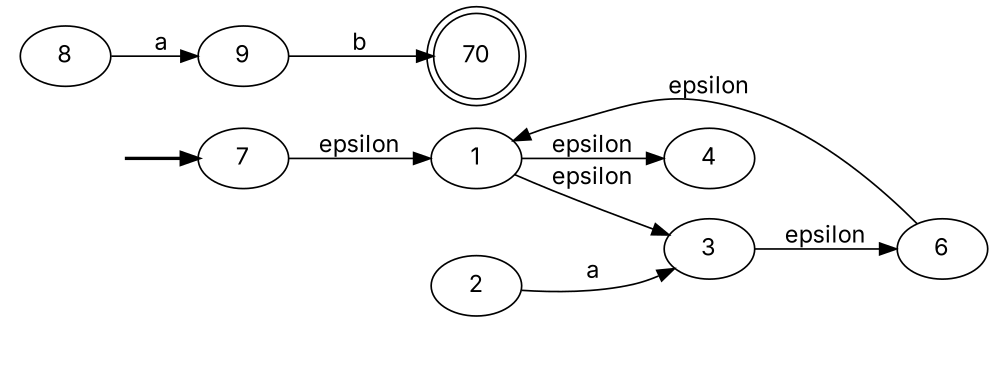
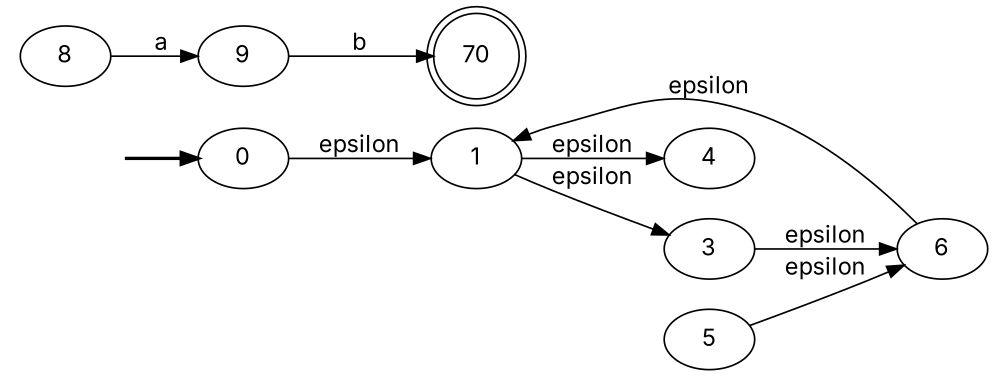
node "7": label "7" -> "0"
node "2": removed
node "5": added
